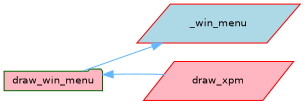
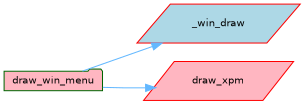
node "_win_menu": label "_win_menu" -> "_win_draw"
edge "draw_xpm" -> "draw_win_menu": reversed
